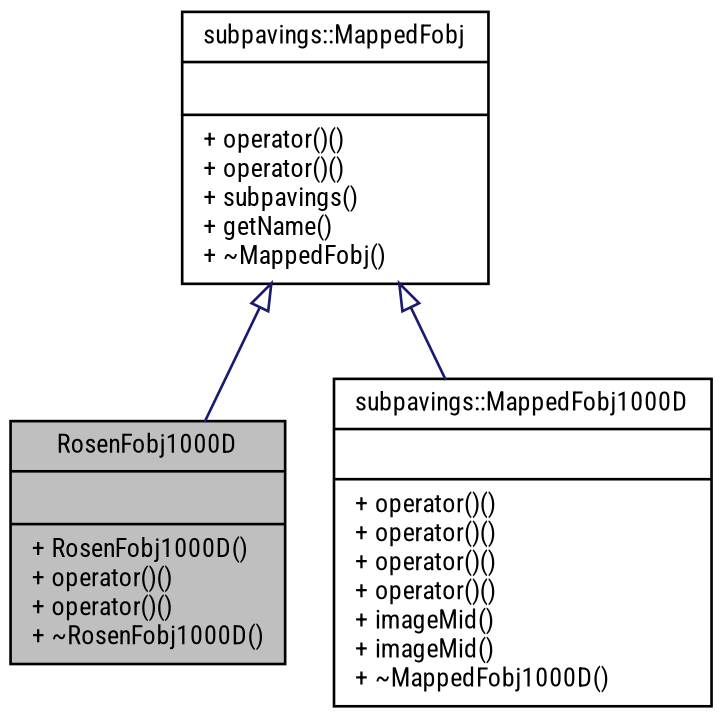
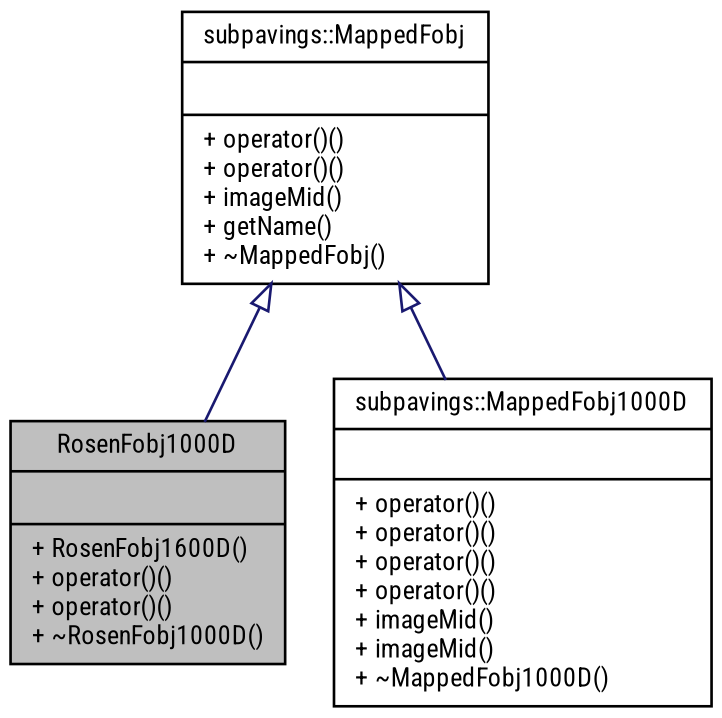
node "subpavings::MappedFobj": text "+ subpavings()" -> "+ imageMid()"
node "RosenFobj1000D": text "+ RosenFobj1000D()" -> "+ RosenFobj1600D()"
